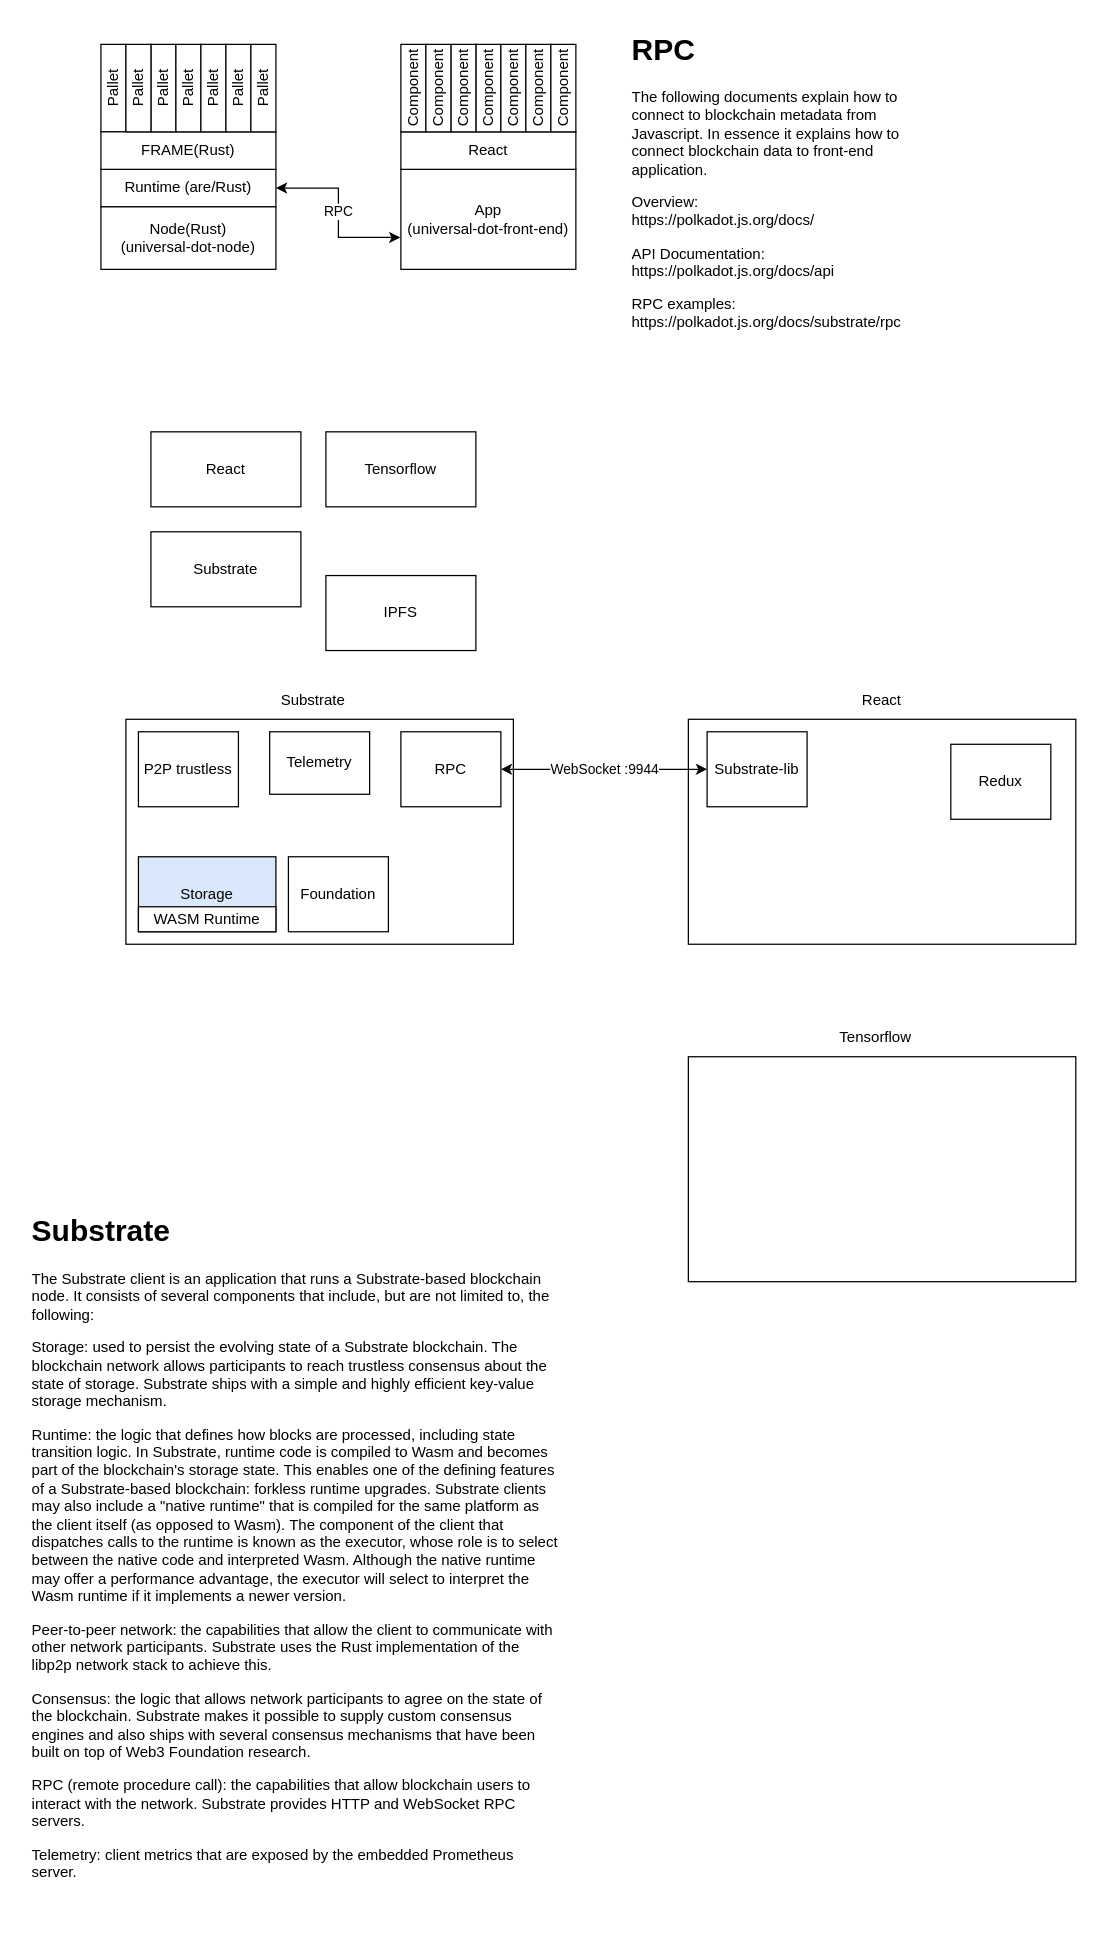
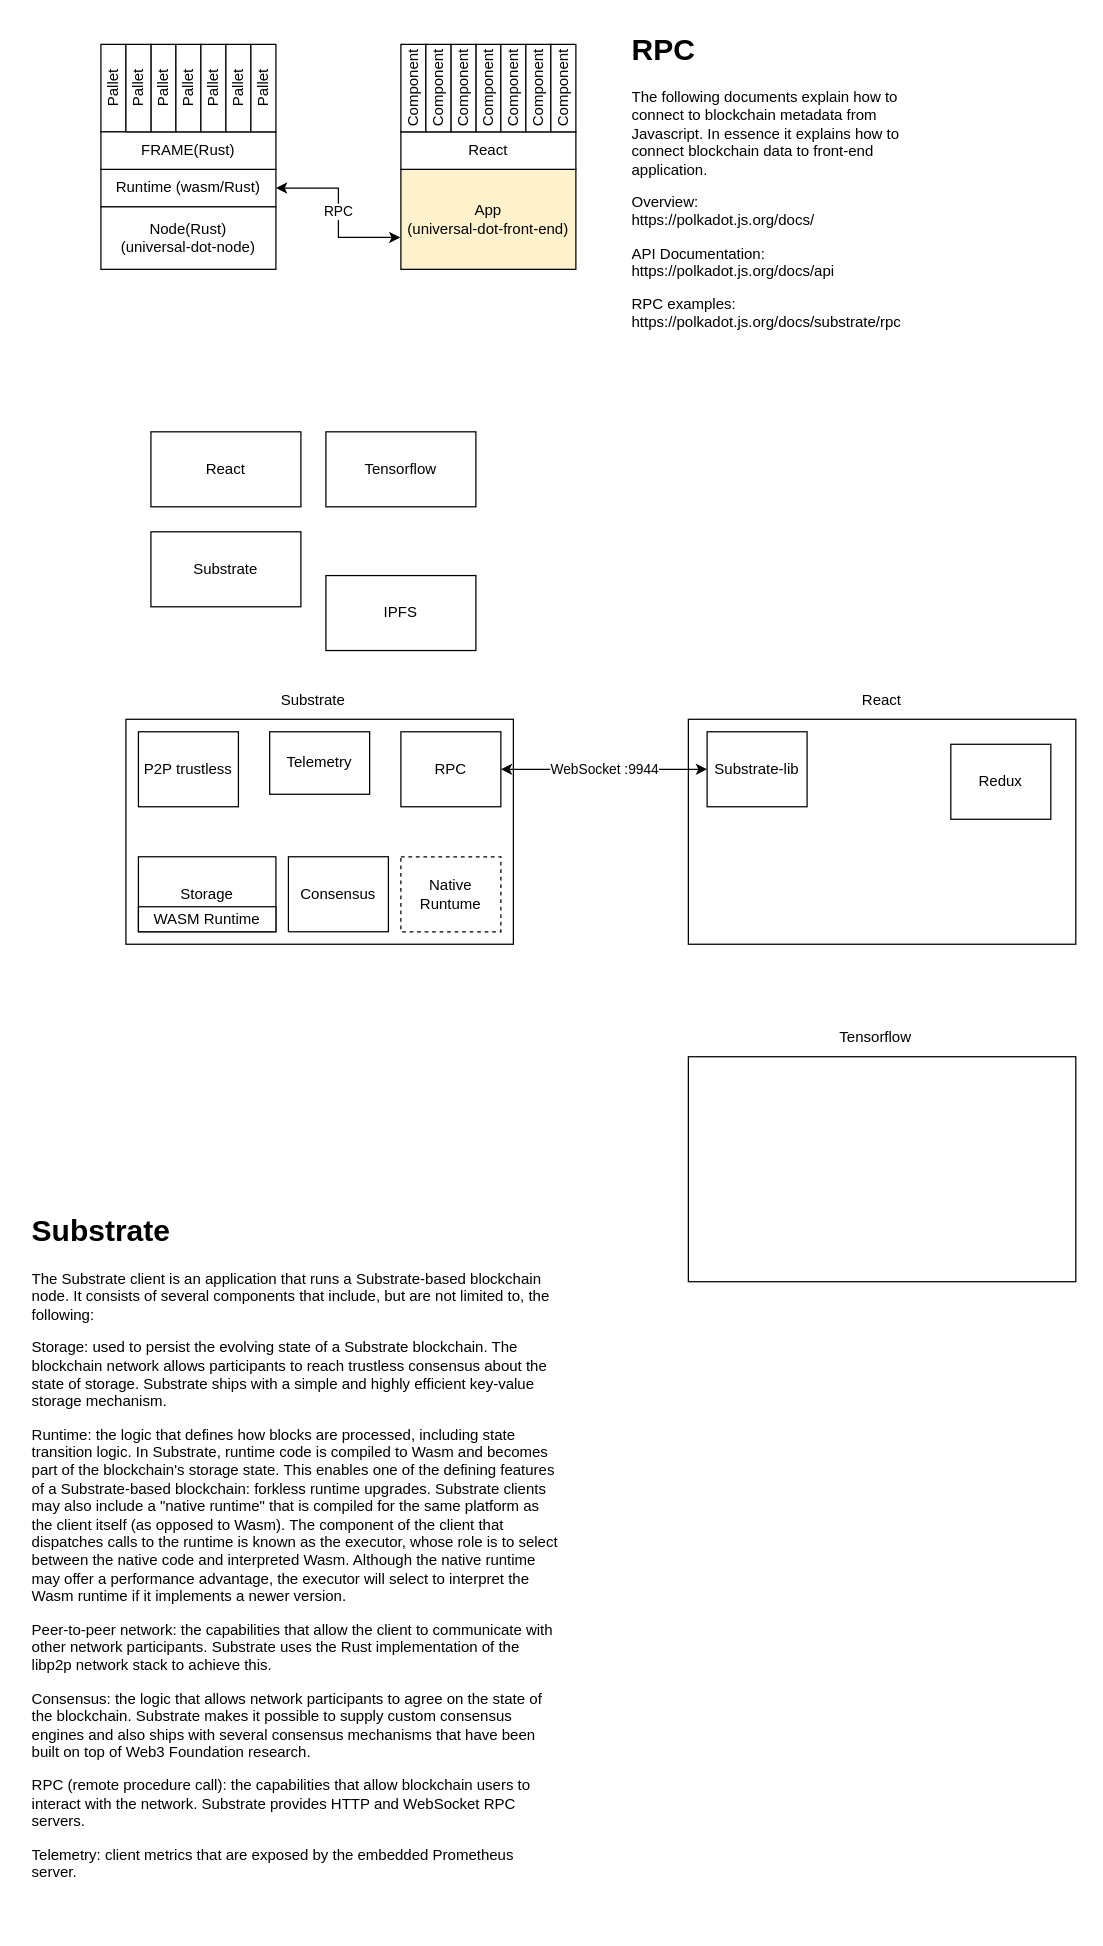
node "Runtime (are/Rust)": label "Runtime (are/Rust)" -> "Runtime (wasm/Rust)"
node "App (universal-dot-front-end)": fillcolor #ffffff -> #fff2cc
node "Storage": fillcolor #dae8fc -> #ffffff
node "Foundation": label "Foundation" -> "Consensus"
node "Native Runtume": added
